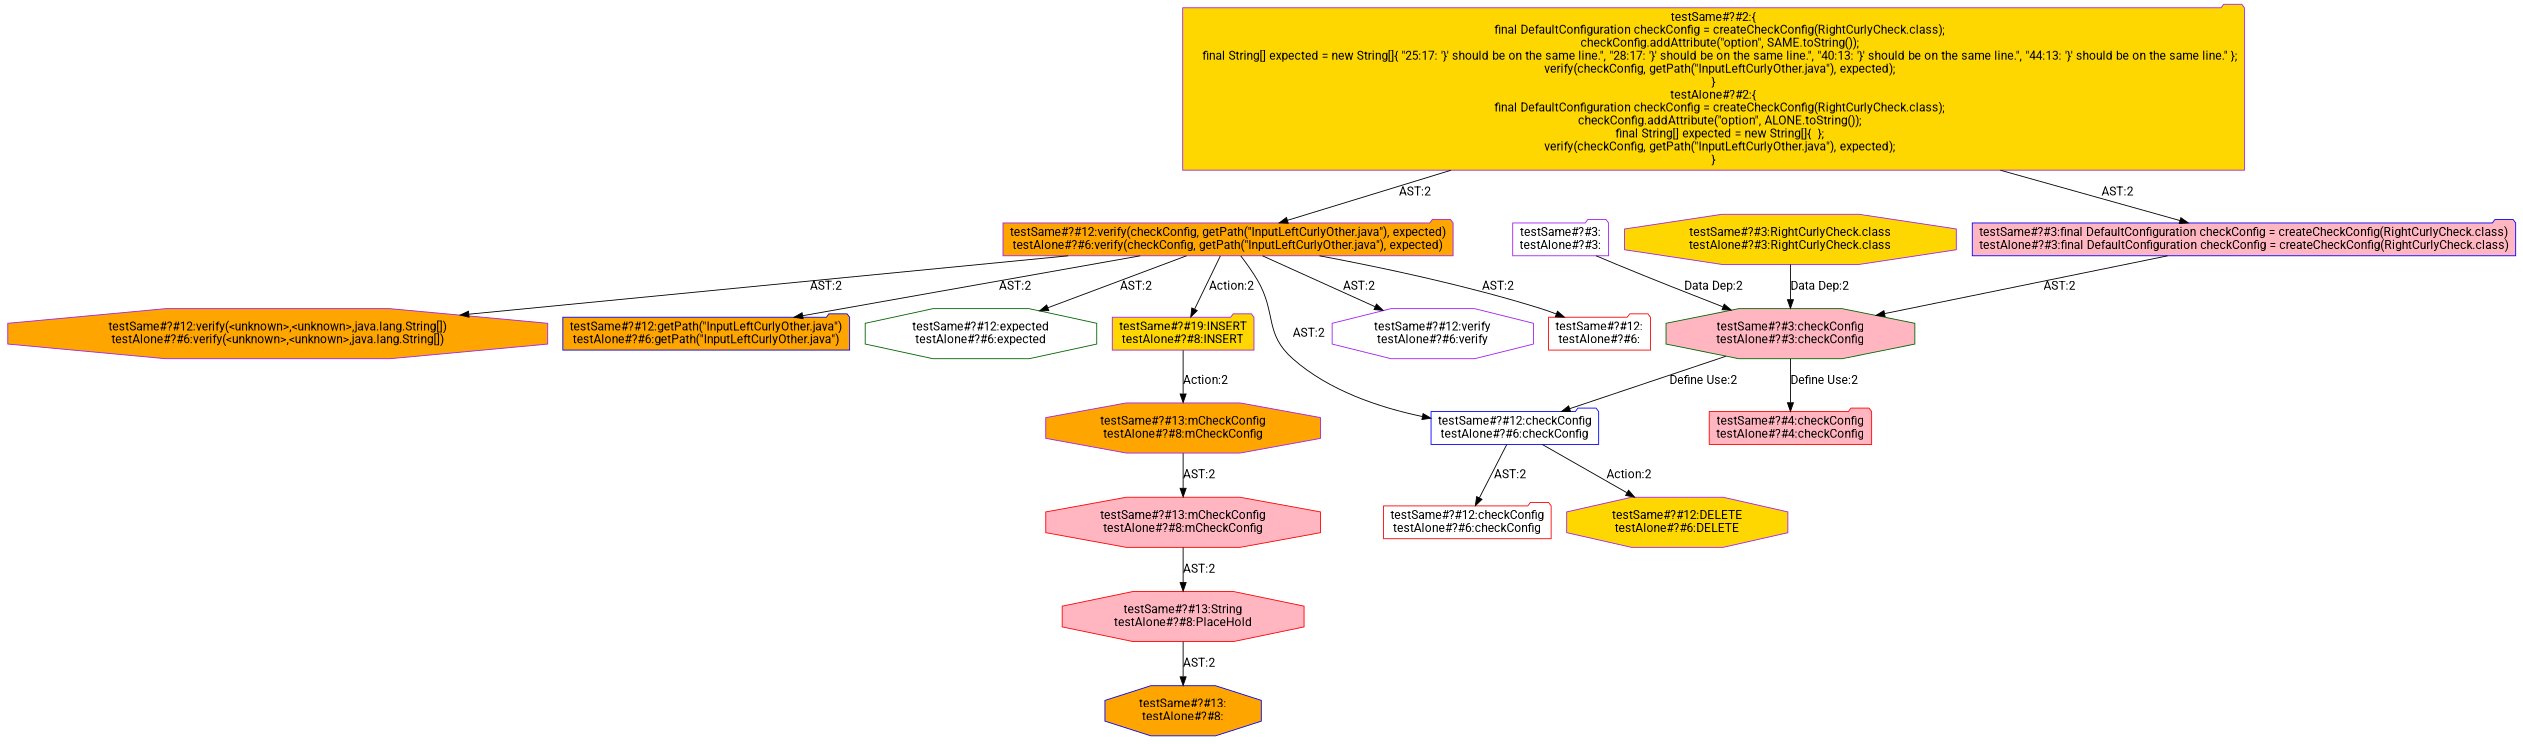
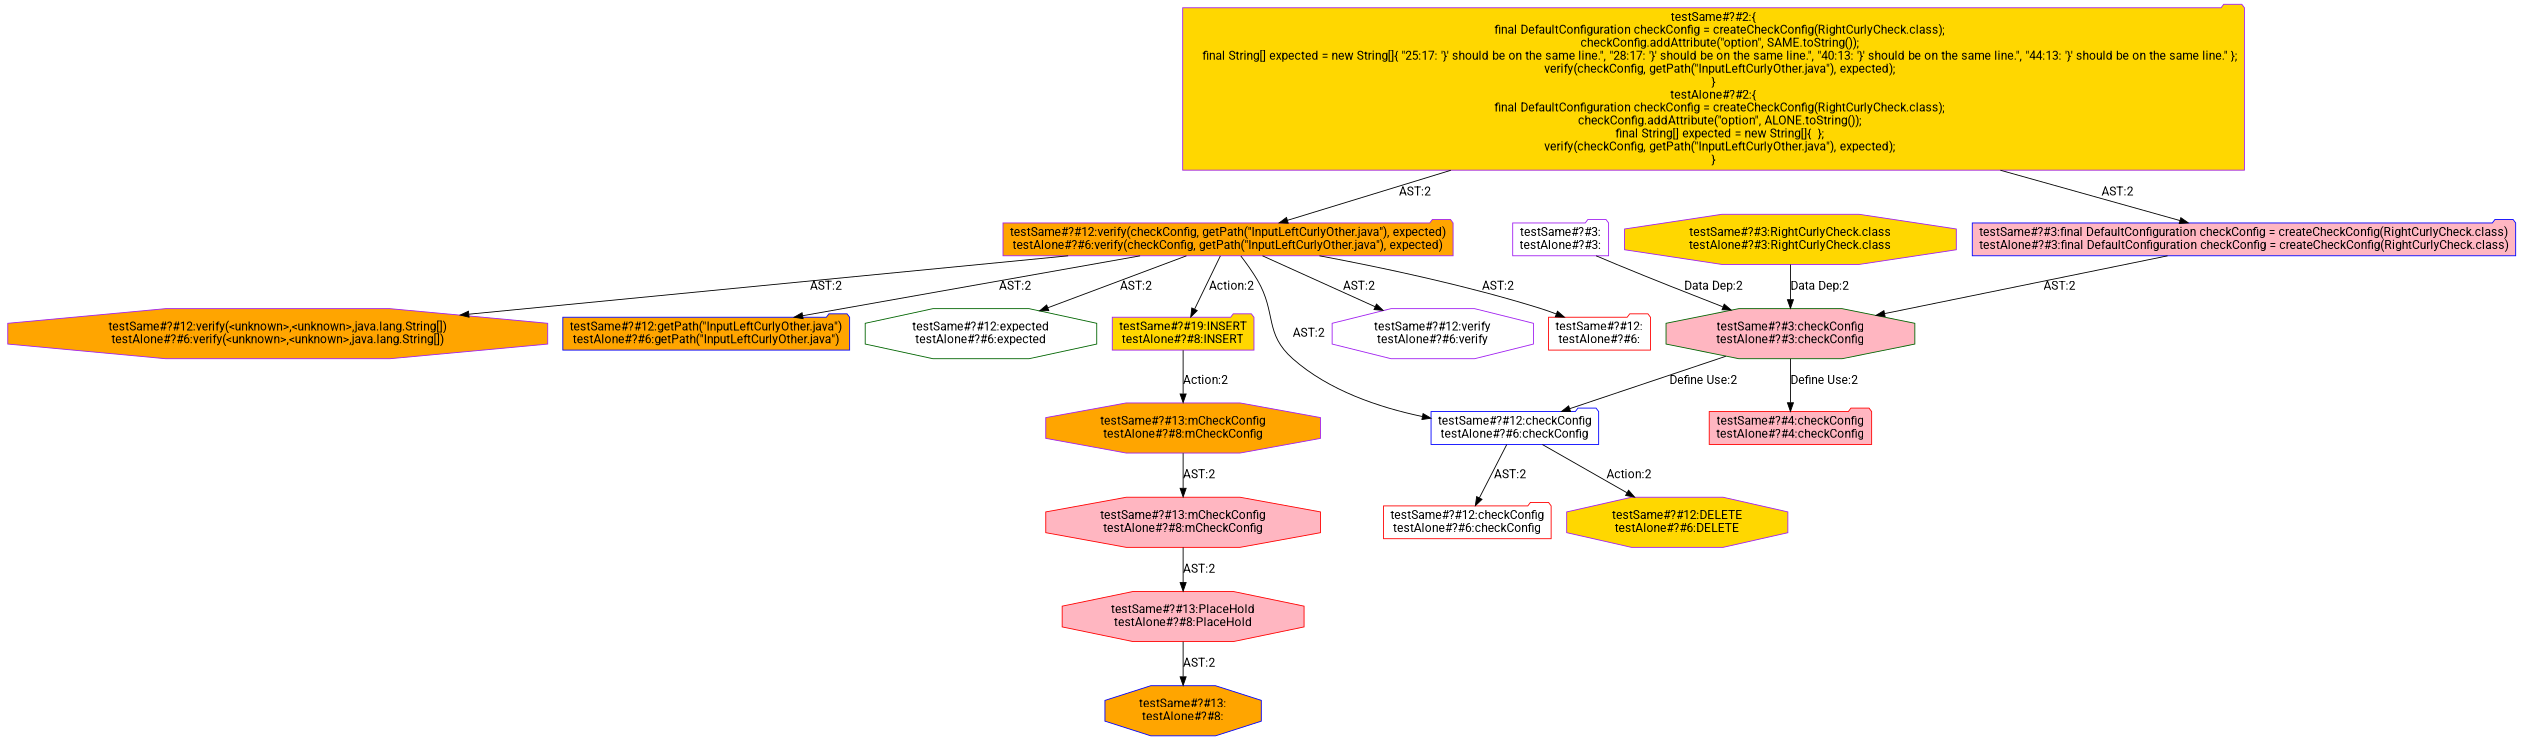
node "testSame#?#13:String testAlone#?#8:PlaceHold": label "testSame#?#13:String testAlone#?#8:PlaceHold" -> "testSame#?#13:PlaceHold testAlone#?#8:PlaceHold"
